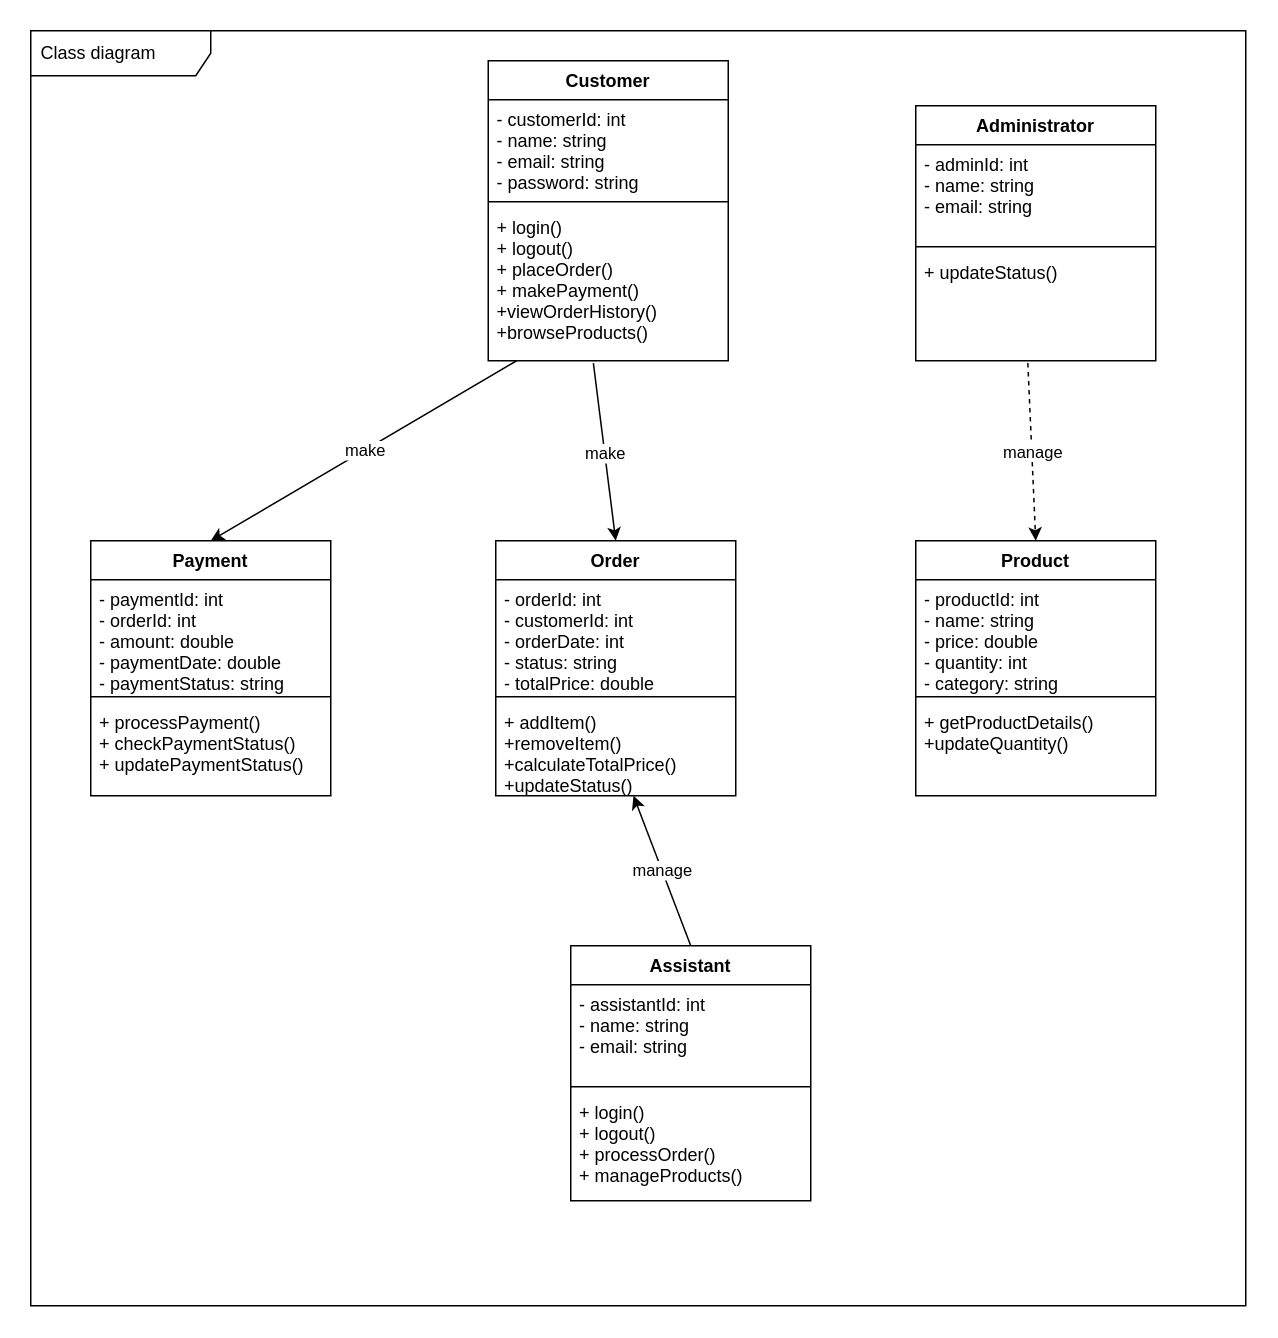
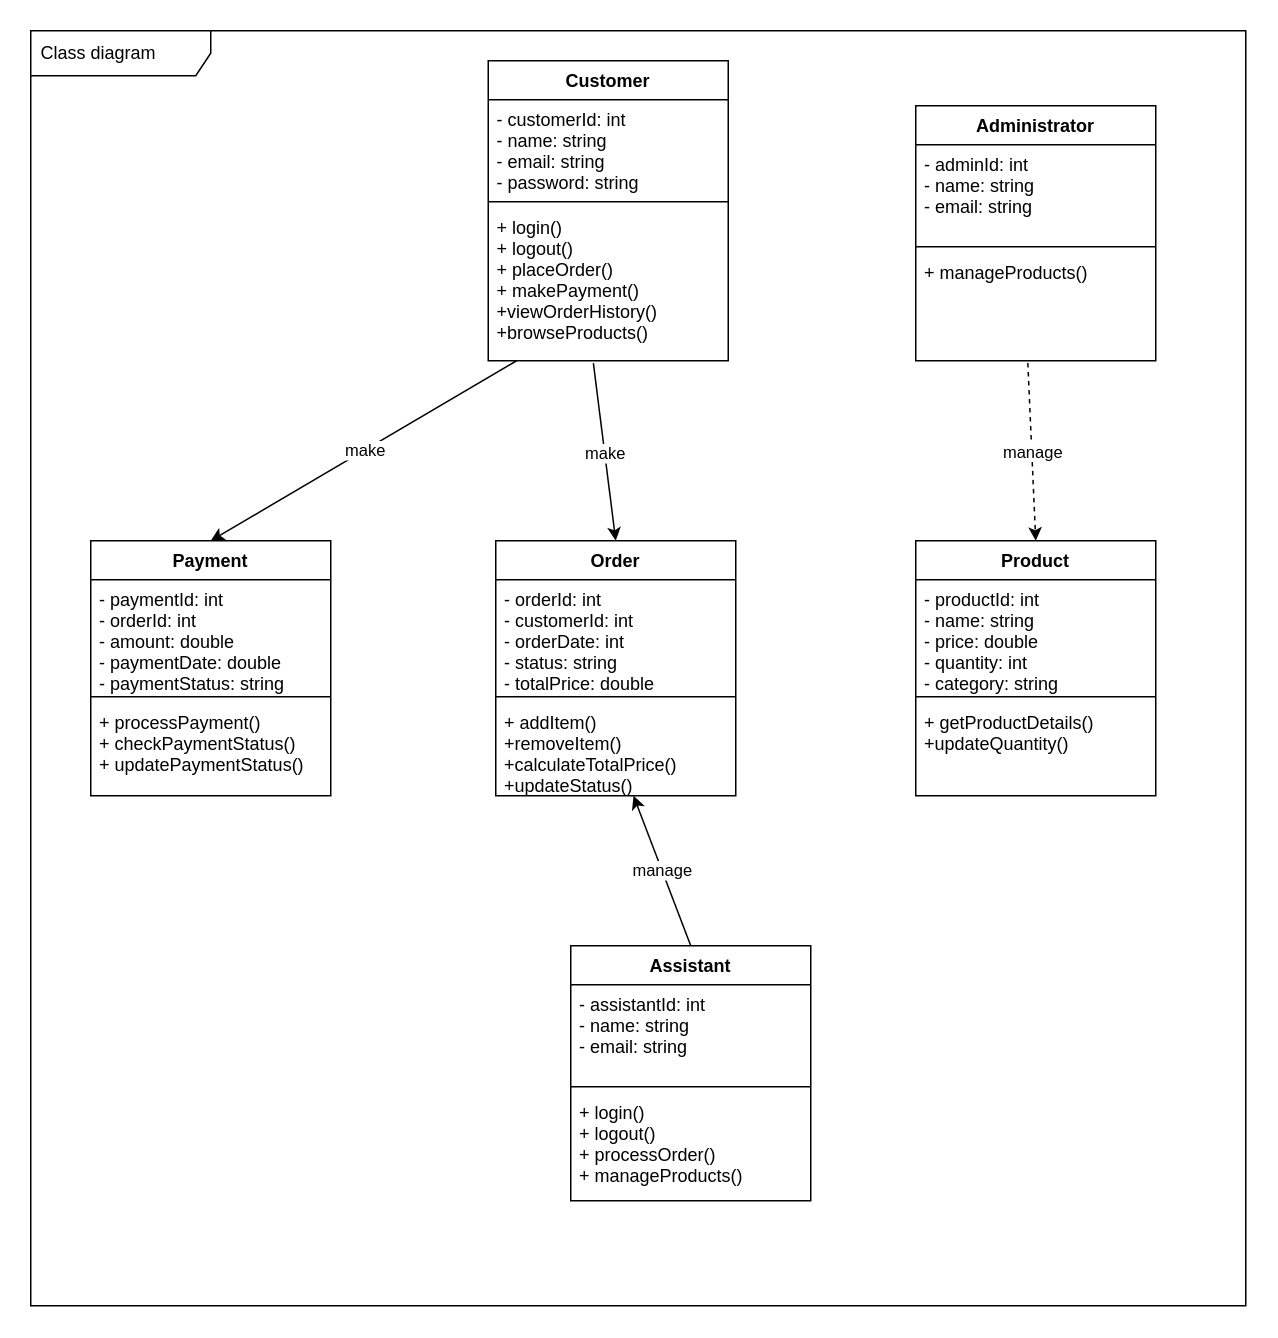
node "+ updateStatus()": label "+ updateStatus()" -> "+ manageProducts()"
